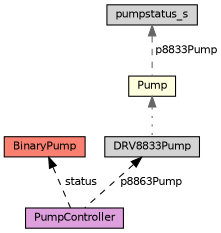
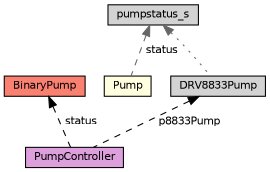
edge "Pump" -> "pumpstatus_s": label " p8833Pump" -> " status"
edge "DRV8833Pump" -> "Pump": now "DRV8833Pump" -> "pumpstatus_s"
edge "PumpController" -> "DRV8833Pump": label " p8863Pump" -> " p8833Pump"
